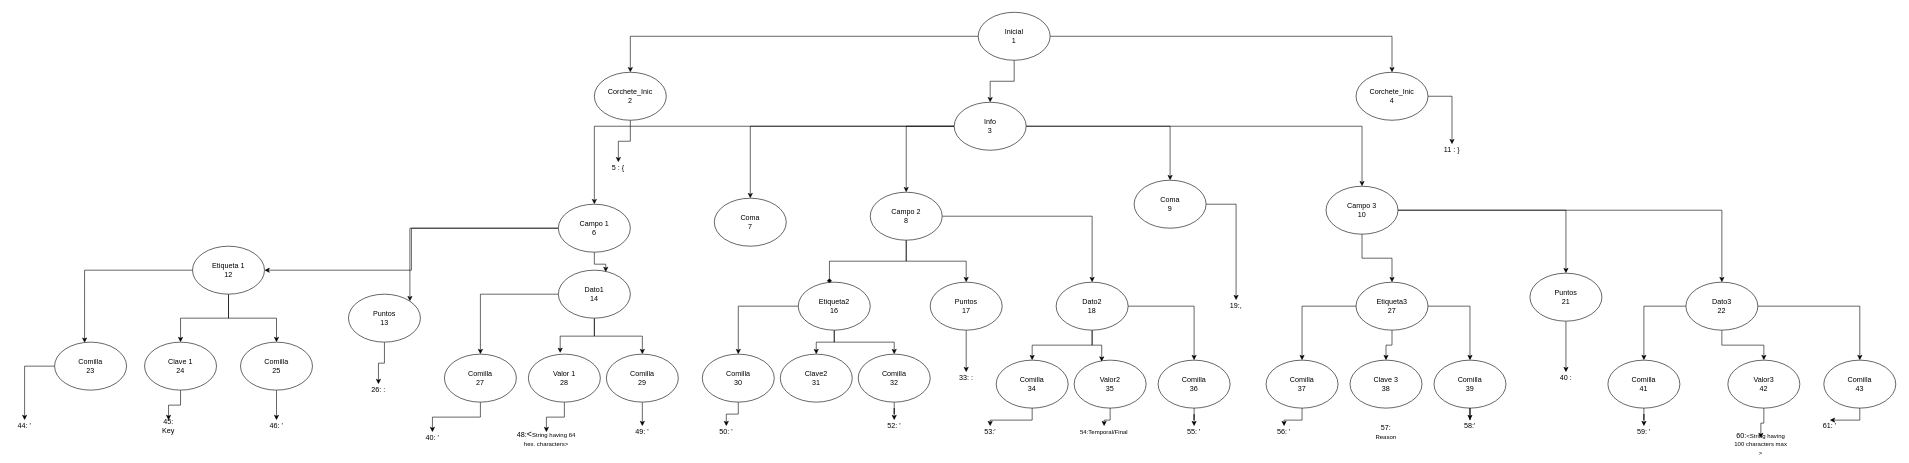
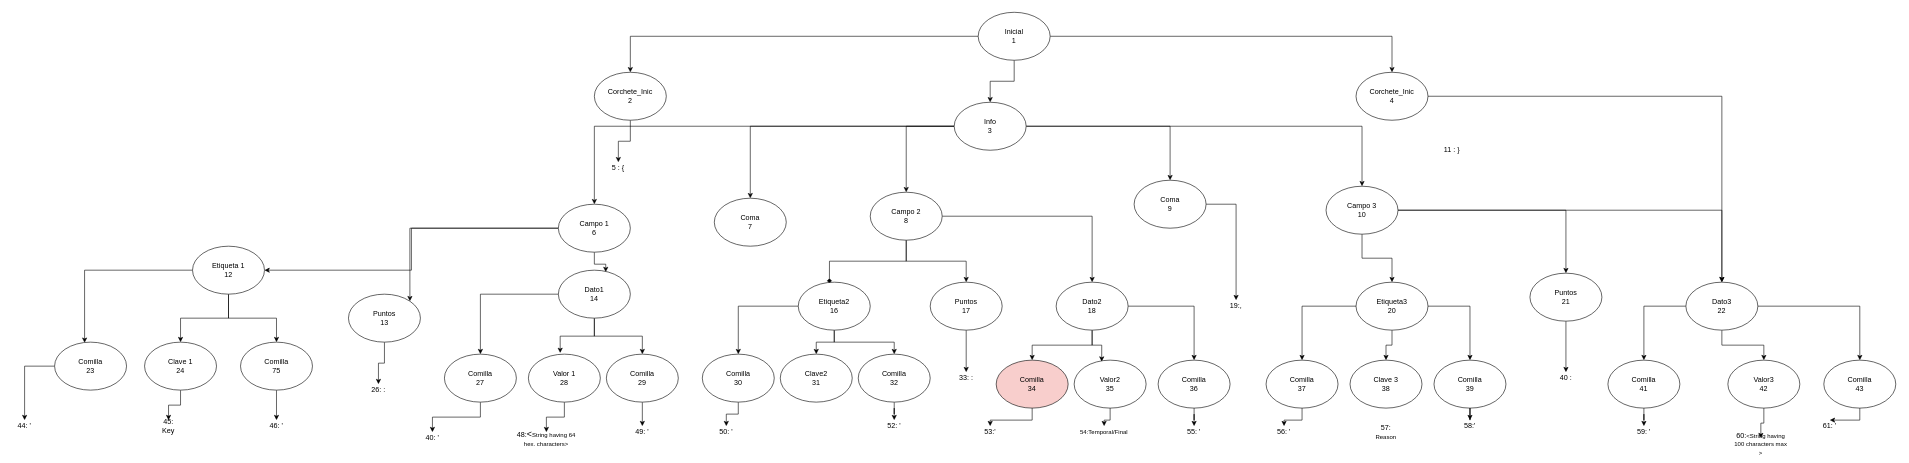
edge "Corchete_Inic 4" -> "11 : }": now "Corchete_Inic 4" -> "Dato3 22"
node "Etiqueta3 27": label "Etiqueta3 27" -> "Etiqueta3 20"
node "Comilla 25": label "Comilla 25" -> "Comilla 75"
node "Comilla 34": fillcolor #ffffff -> #f8cecc
